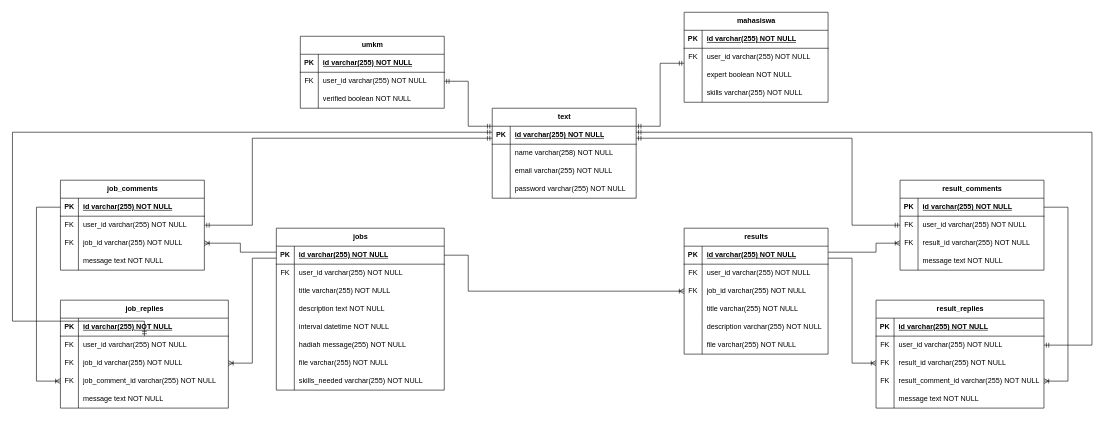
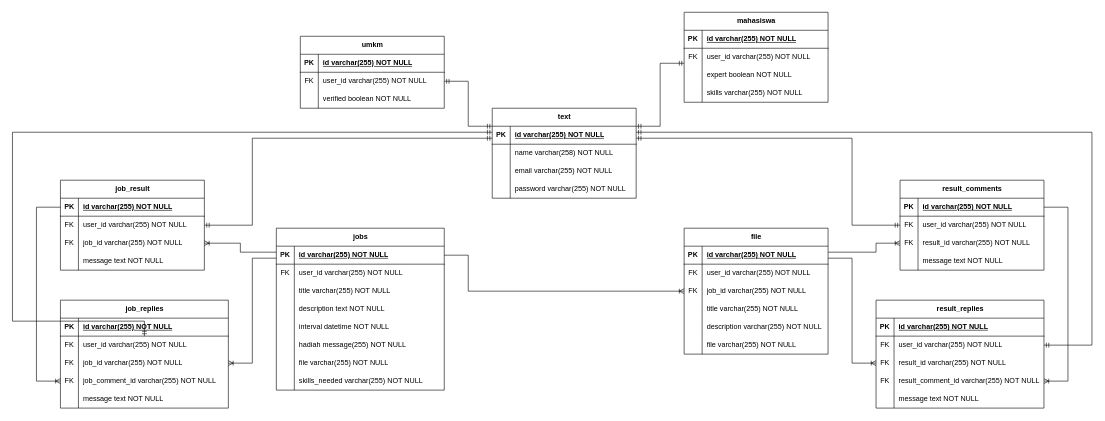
node "job_comments": label "job_comments" -> "job_result"
node "results": label "results" -> "file"
